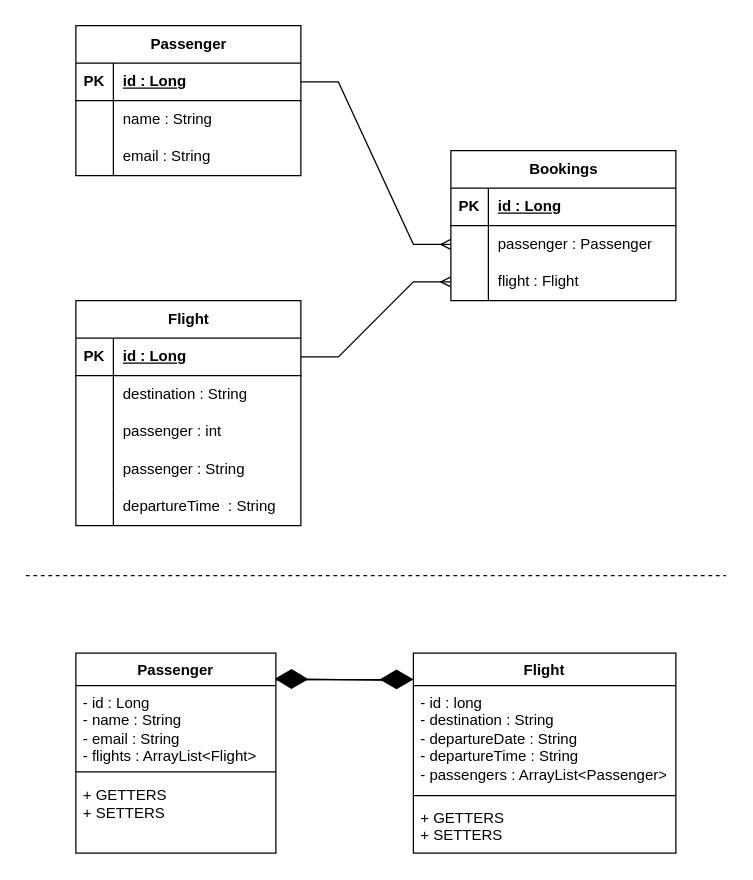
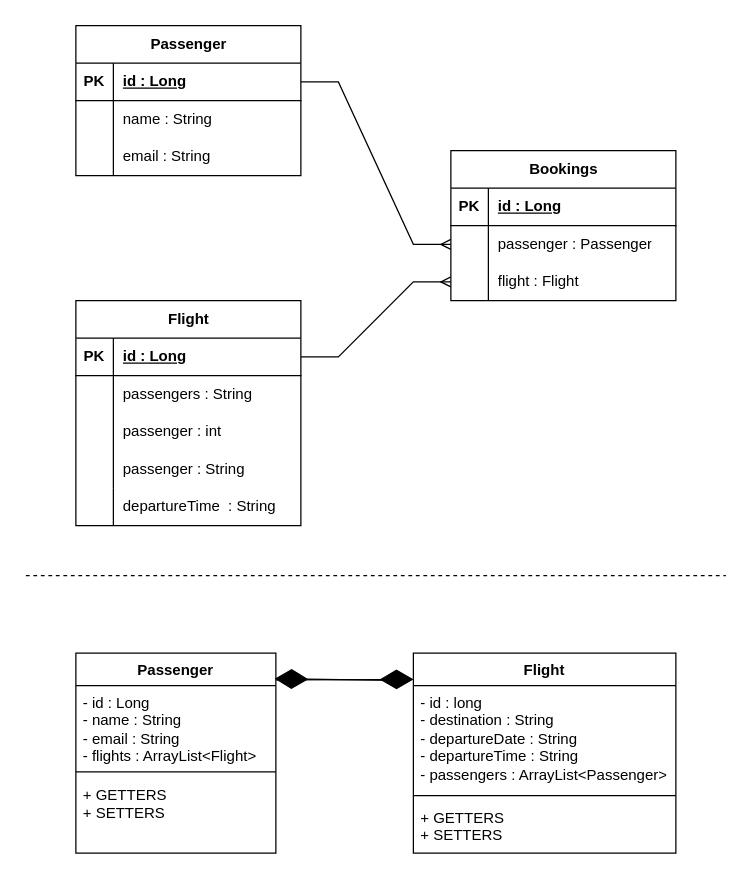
node "destination : String": label "destination : String" -> "passengers : String"
